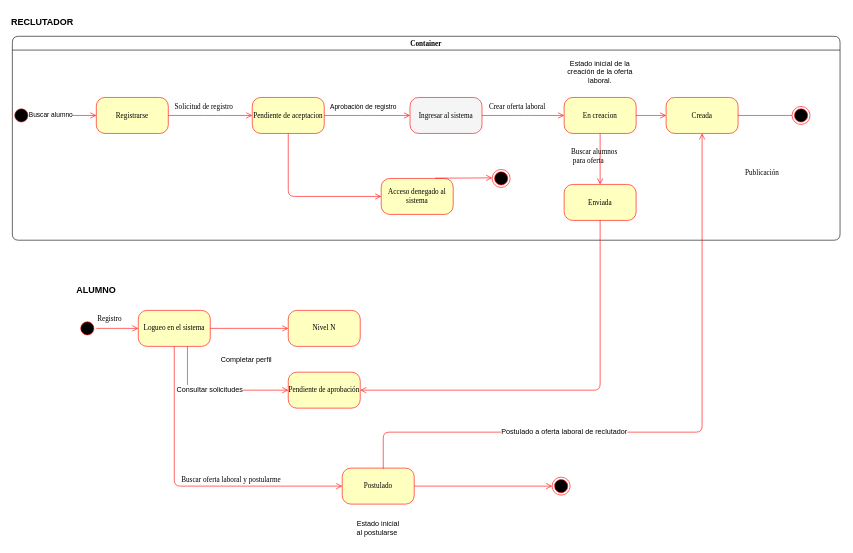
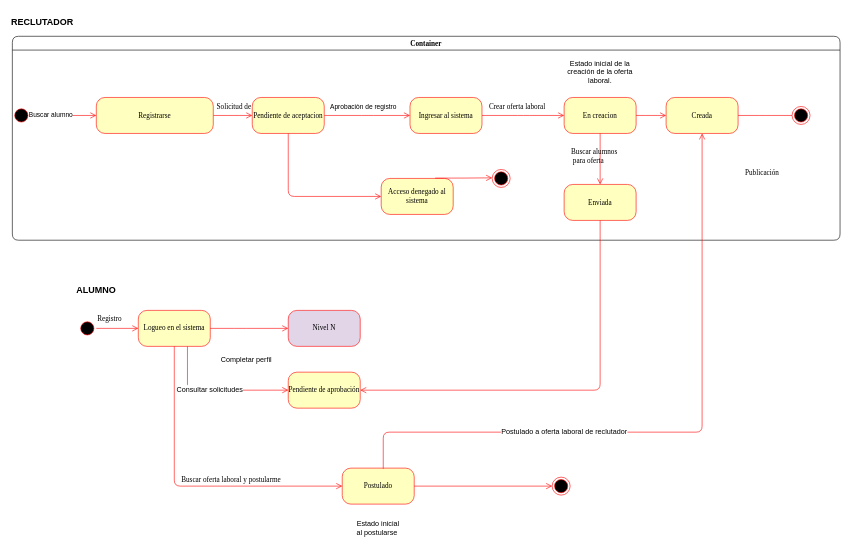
node "Registrarse": size 72x36 -> 117x36
node "Ingresar al sistema": fillcolor #f5f5f5 -> #ffffc0
node "Nivel N": fillcolor #ffffc0 -> #e1d5e7
